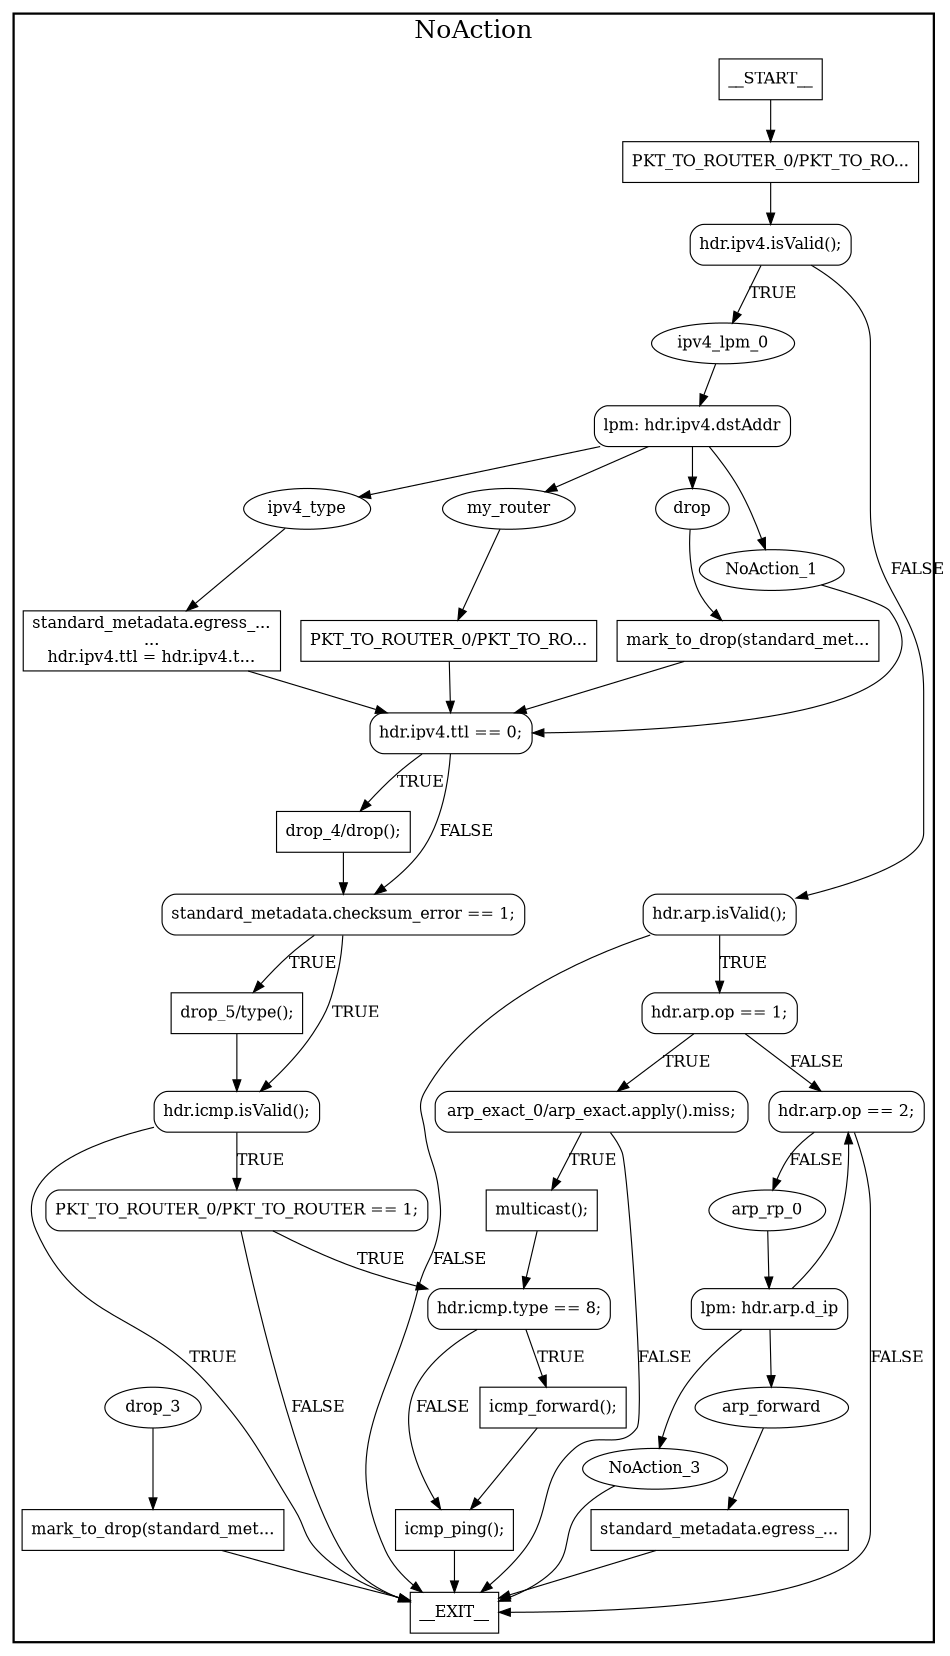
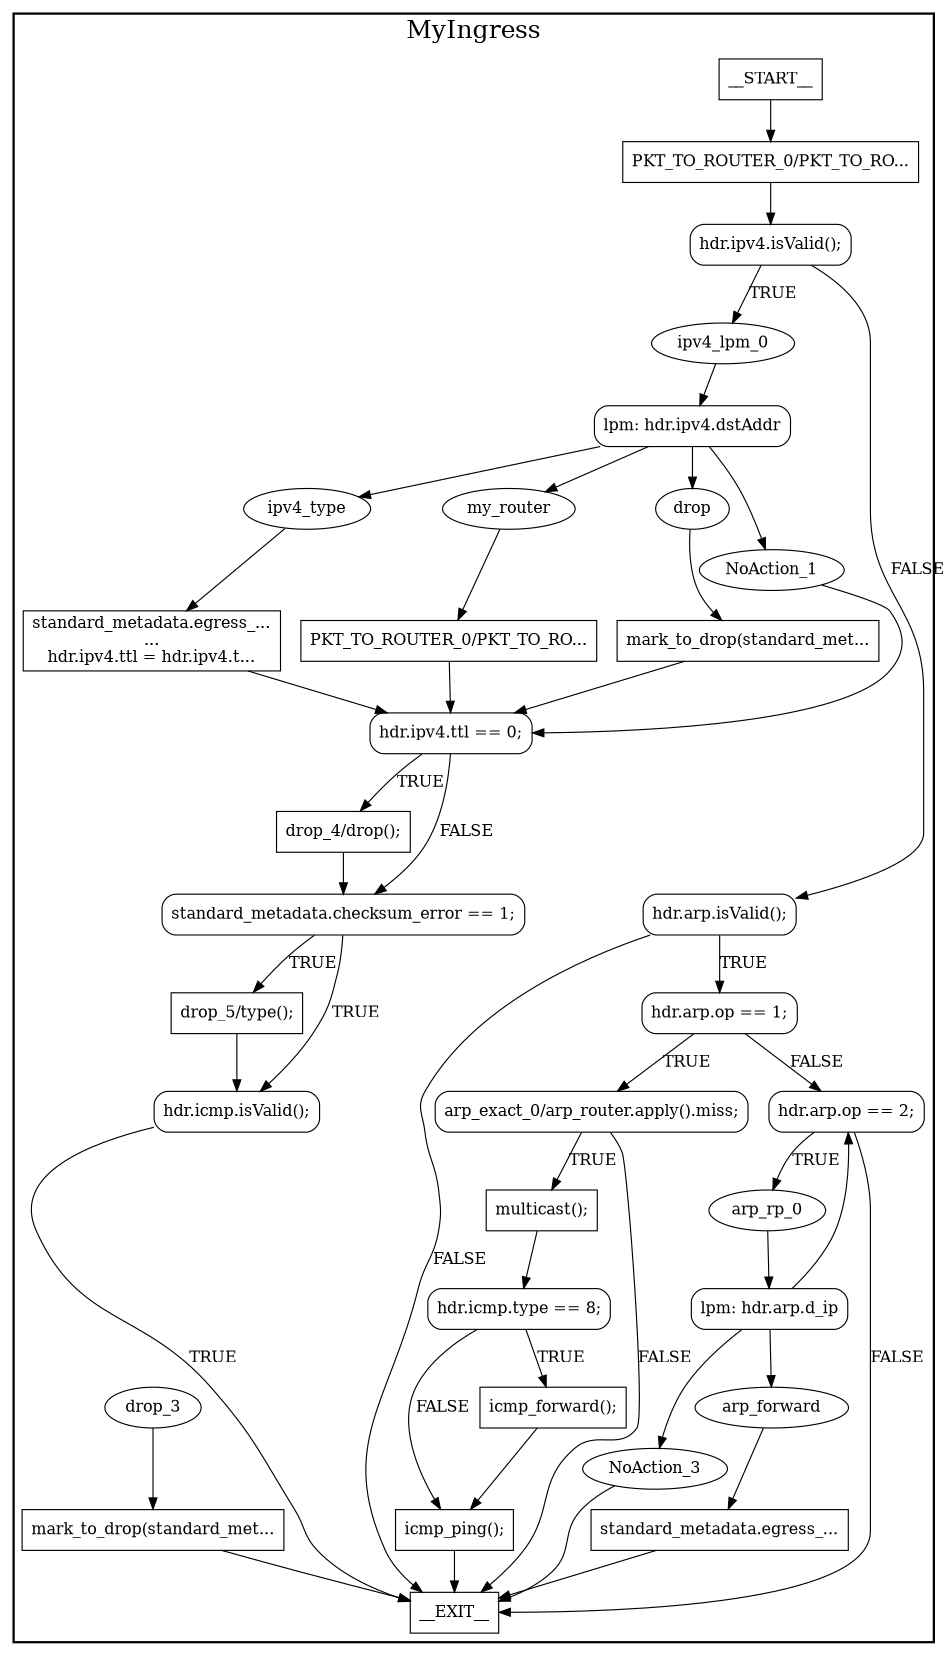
cluster "NoAction": label "NoAction" -> "MyIngress"
node "arp_exact_0/arp_exact.apply().miss;": label "arp_exact_0/arp_exact.apply().miss;" -> "arp_exact_0/arp_router.apply().miss;"
edge "hdr.arp.op == 2;" -> "arp_rp_0": label "FALSE" -> "TRUE"
node "PKT_TO_ROUTER_0/PKT_TO_ROUTER == 1;": removed
